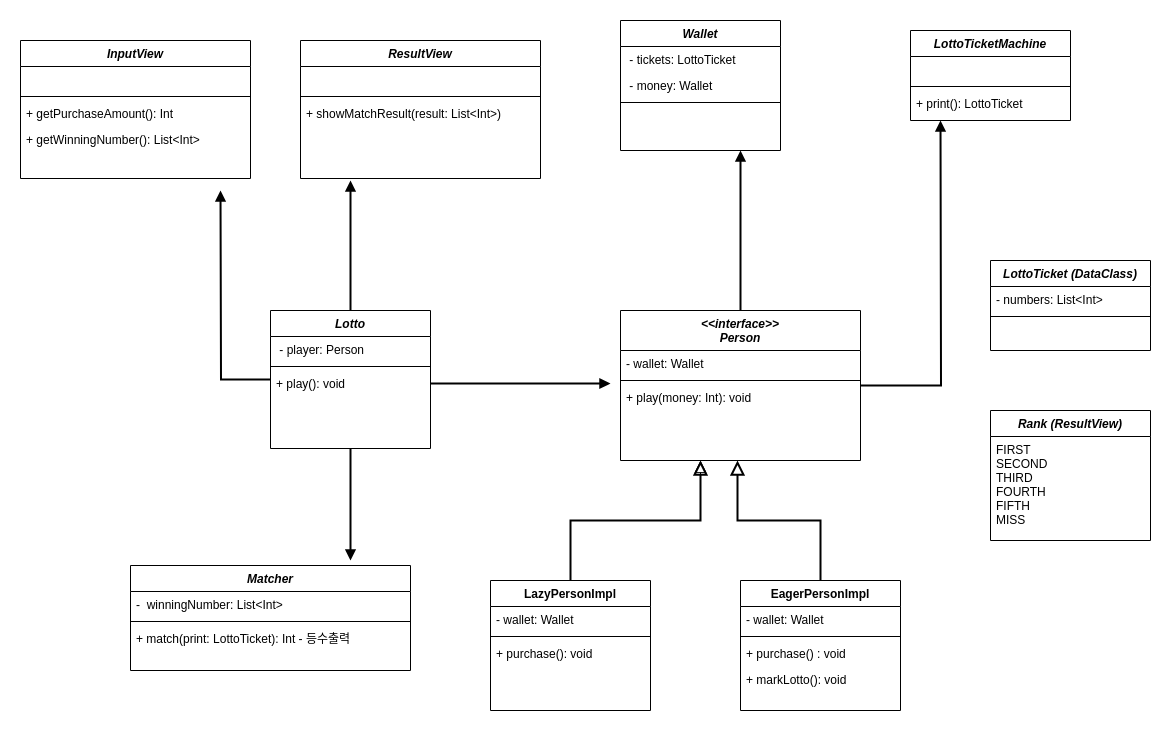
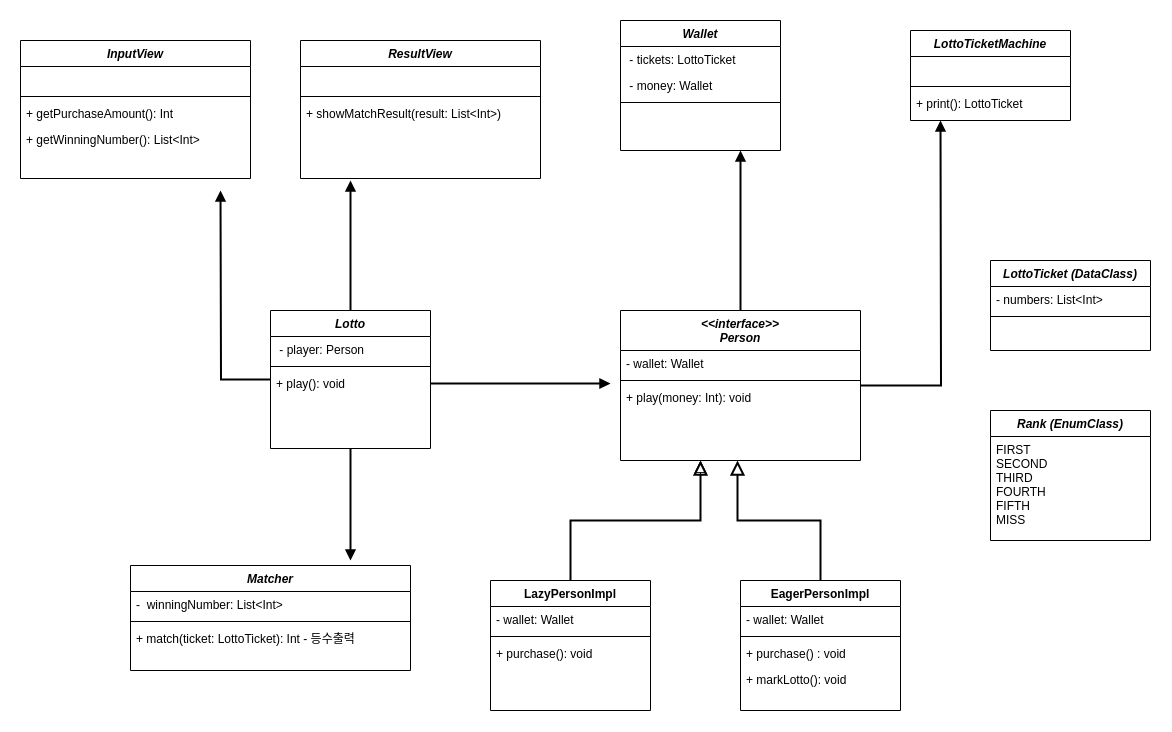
node "Rank (ResultView)": label "Rank (ResultView)" -> "Rank (EnumClass)"
node "+ match(print: LottoTicket): Int - 등수출력": label "+ match(print: LottoTicket): Int - 등수출력" -> "+ match(ticket: LottoTicket): Int - 등수출력"
